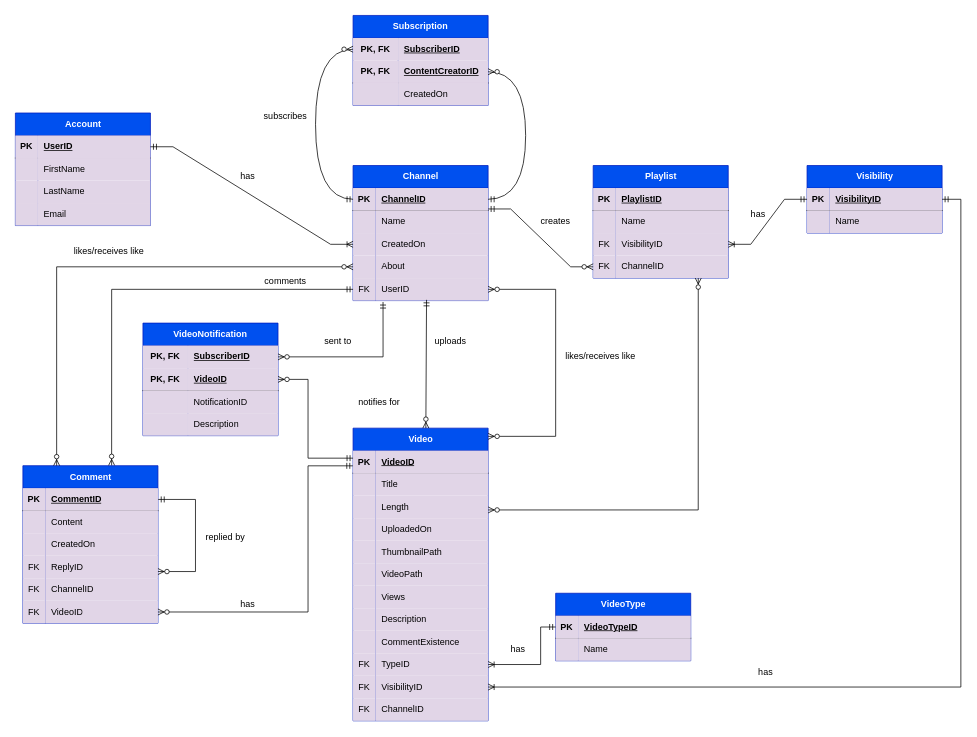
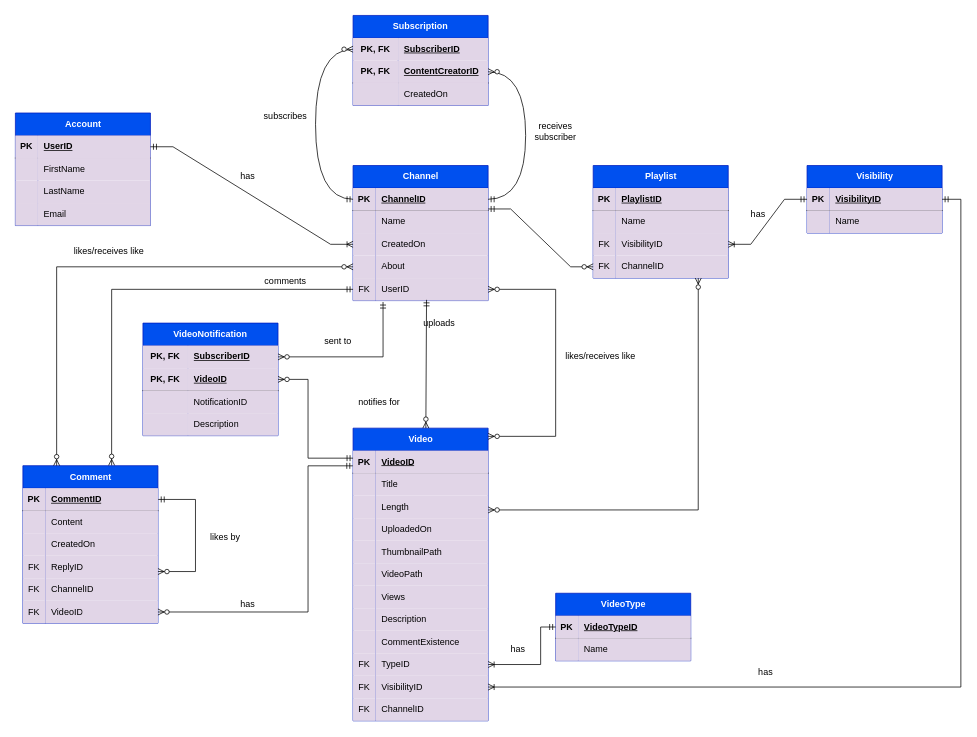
node "receives subscriber": added
node "creates": removed
node "uploads": moved (450, 342) -> (439, 323)
node "replied by": label "replied by" -> "likes by"
